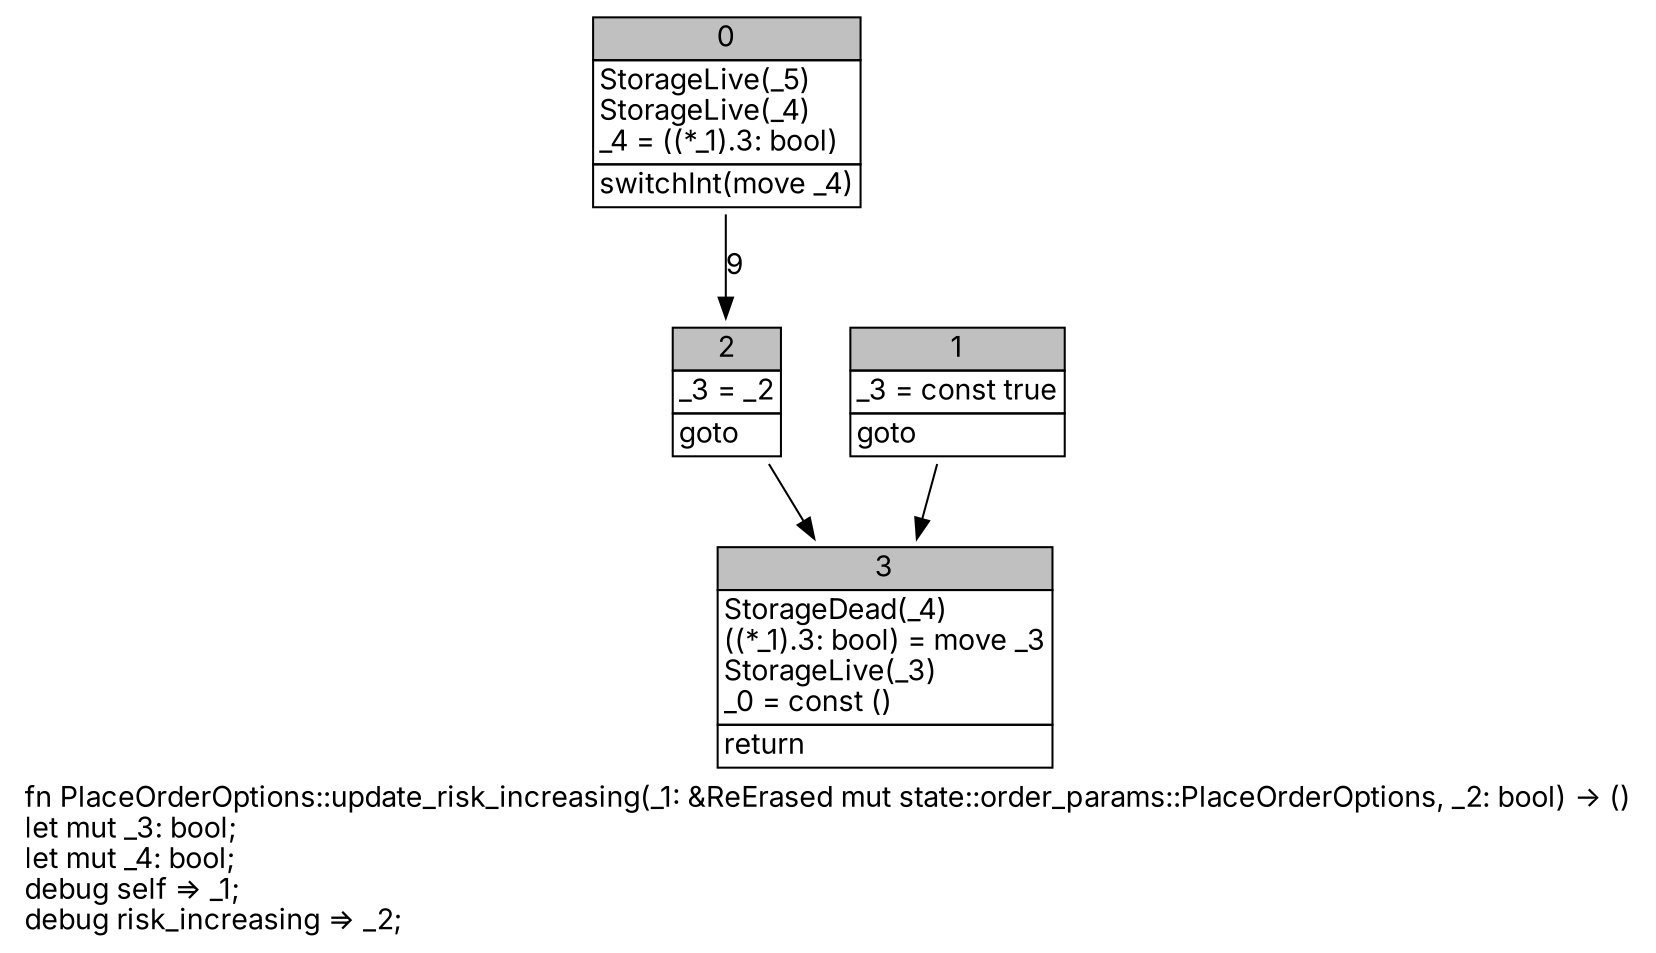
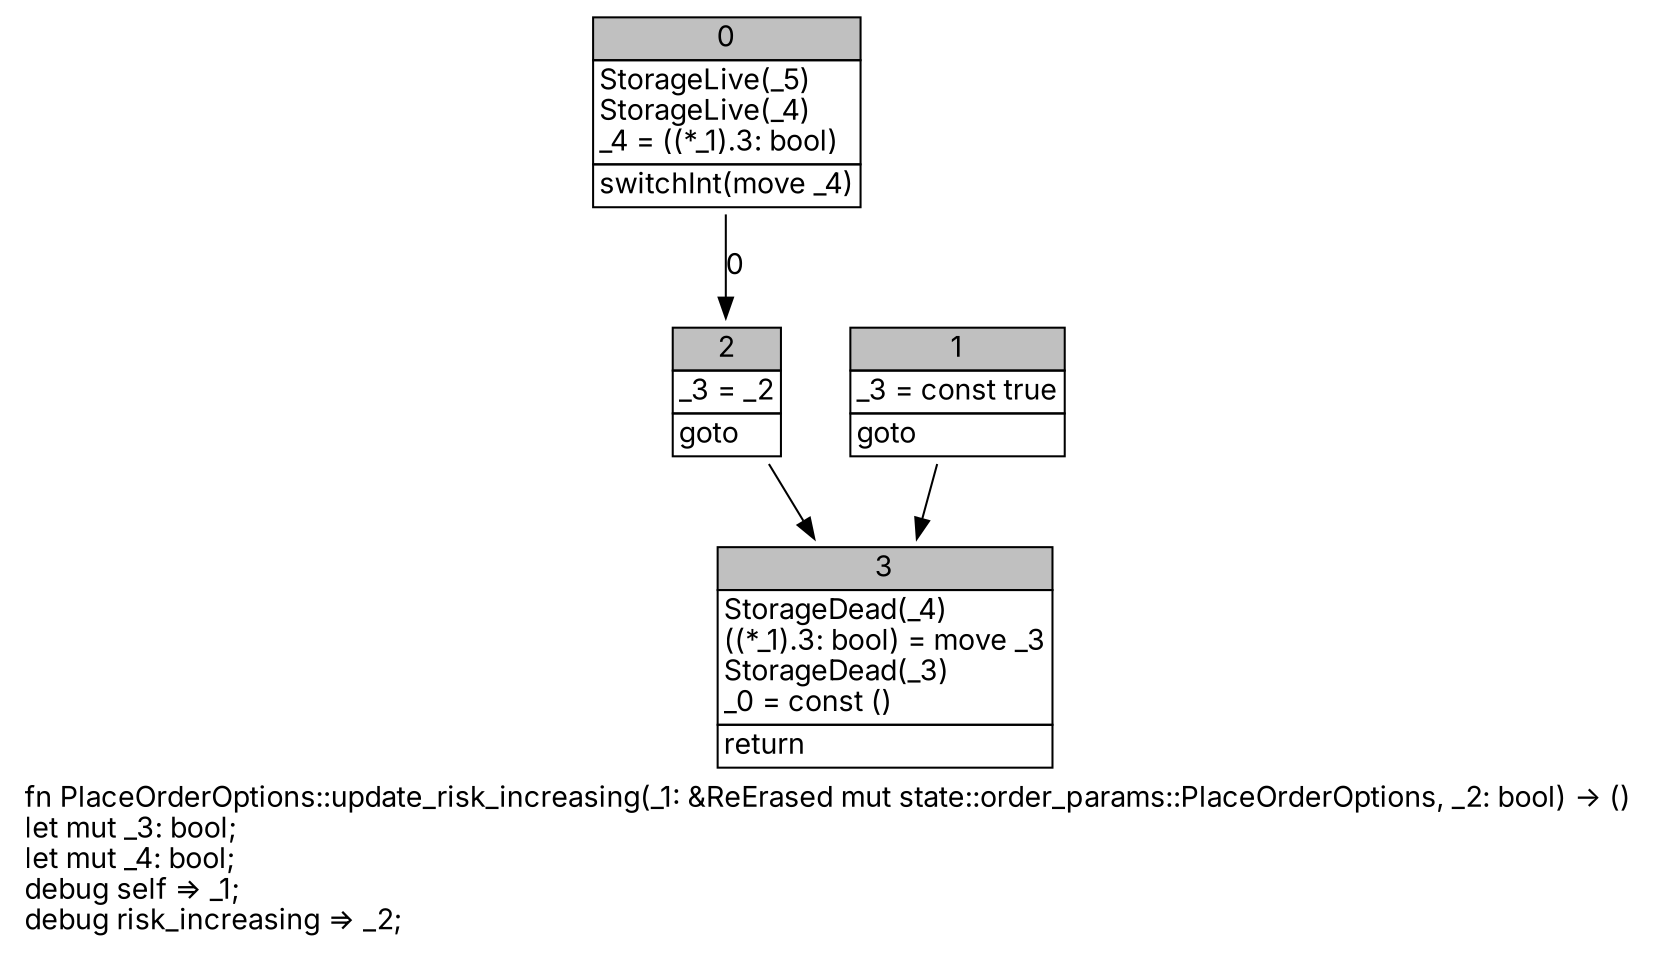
edge "0" -> "2": label "9" -> "0"
node "3": text "StorageLive(_3)" -> "StorageDead(_3)"
